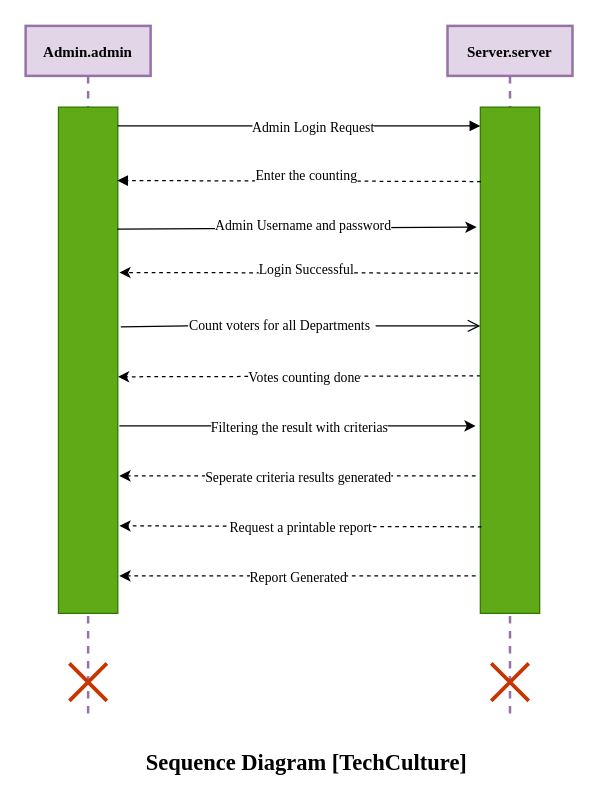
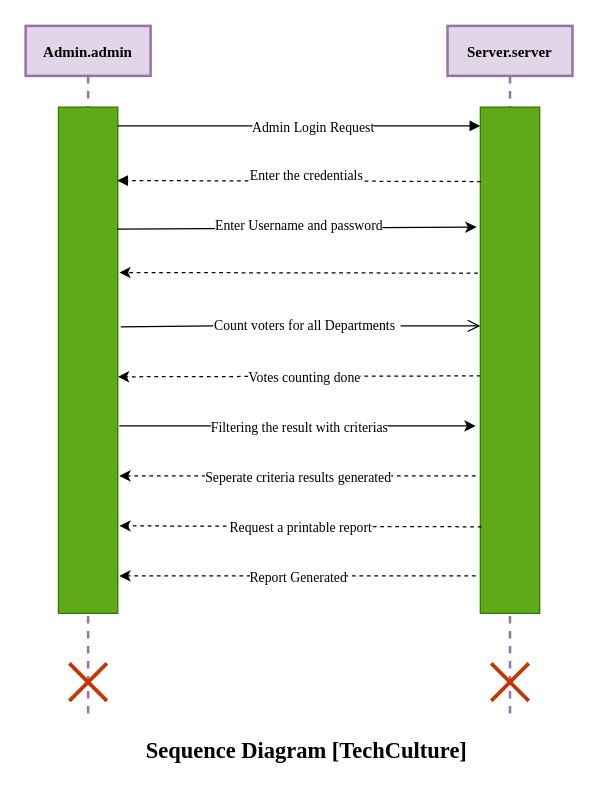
node "Enter the counting": label "Enter the counting" -> "Enter the credentials"
node "Admin Username and password": label "Admin Username and password" -> "Enter Username and password"
node "Login Successful": removed
node "Count voters for all Departments": moved (282, 326) -> (307, 326)
node "Sequence Diagram [TechCulture]": moved (307, 763) -> (307, 751)
